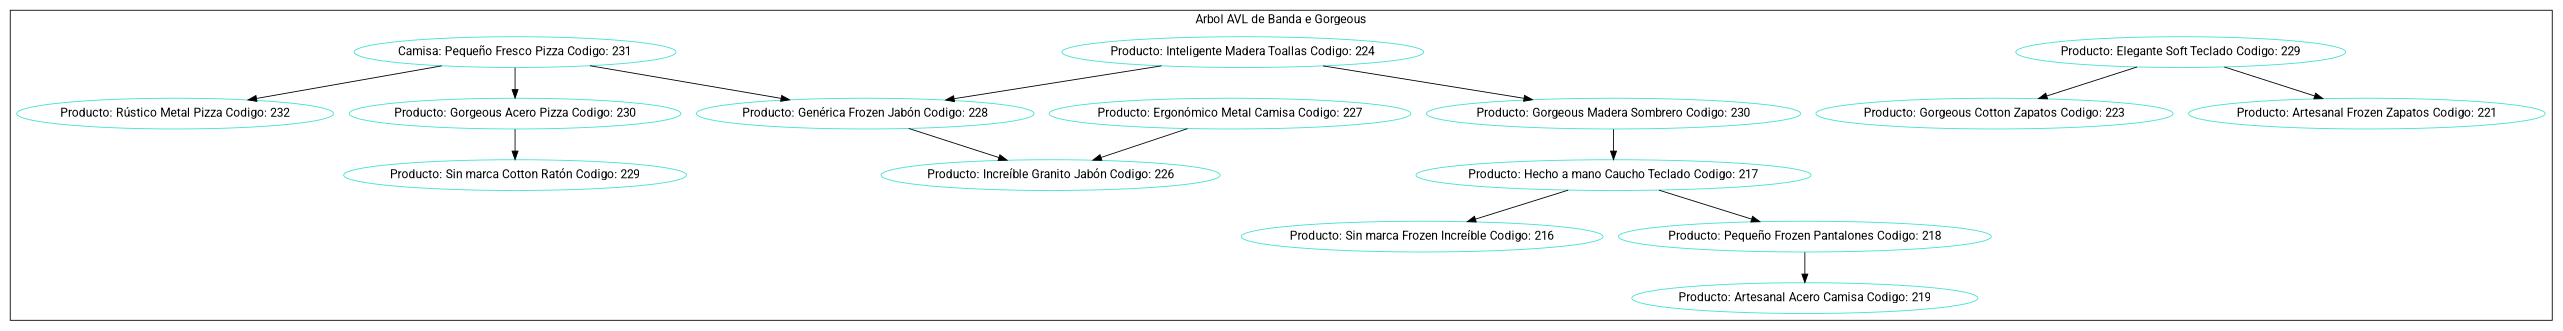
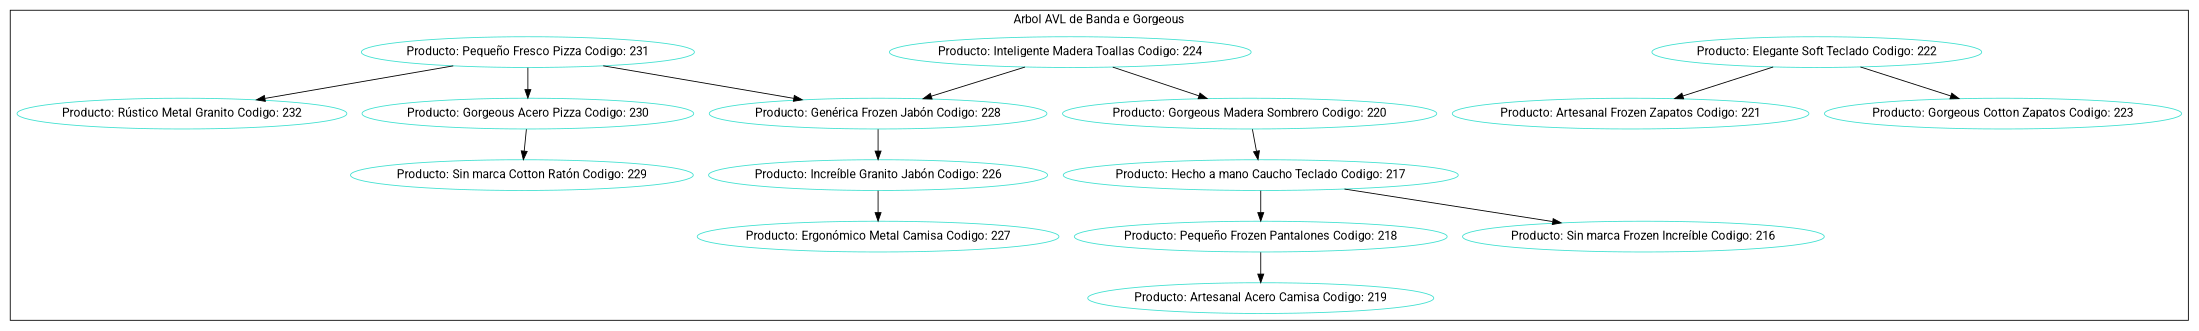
node "Camisa: Pequeño Fresco Pizza Codigo: 231": label "Camisa: Pequeño Fresco Pizza Codigo: 231" -> "Producto: Pequeño Fresco Pizza Codigo: 231"
node "Producto: Elegante Soft Teclado Codigo: 229": label "Producto: Elegante Soft Teclado Codigo: 229" -> "Producto: Elegante Soft Teclado Codigo: 222"
node "Producto: Rústico Metal Pizza Codigo: 232": label "Producto: Rústico Metal Pizza Codigo: 232" -> "Producto: Rústico Metal Granito Codigo: 232"
node "Producto: Gorgeous Madera Sombrero Codigo: 230": label "Producto: Gorgeous Madera Sombrero Codigo: 230" -> "Producto: Gorgeous Madera Sombrero Codigo: 220"
edge "Producto: Ergonómico Metal Camisa Codigo: 227" -> "Producto: Increíble Granito Jabón Codigo: 226": reversed
